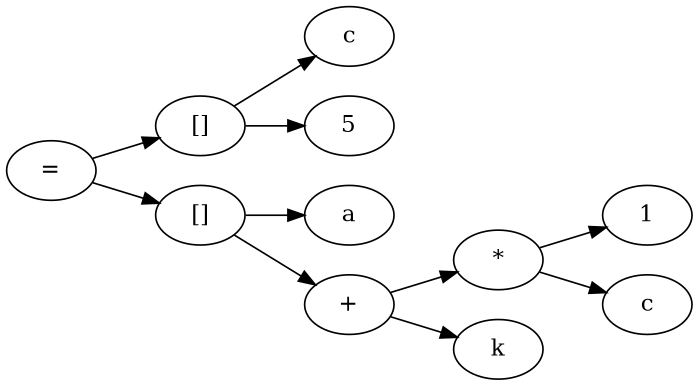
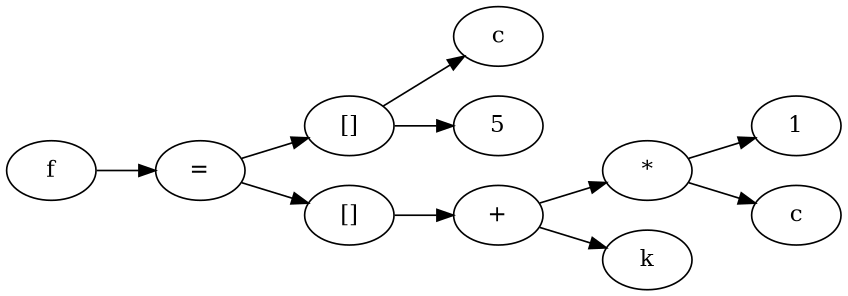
node "f": added
node "a": removed
